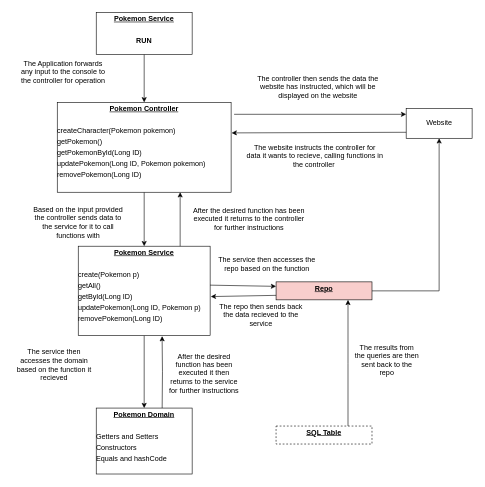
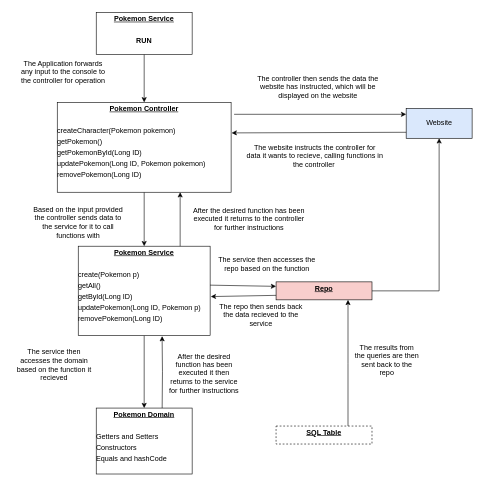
node "Website": fillcolor #ffffff -> #dae8fc
